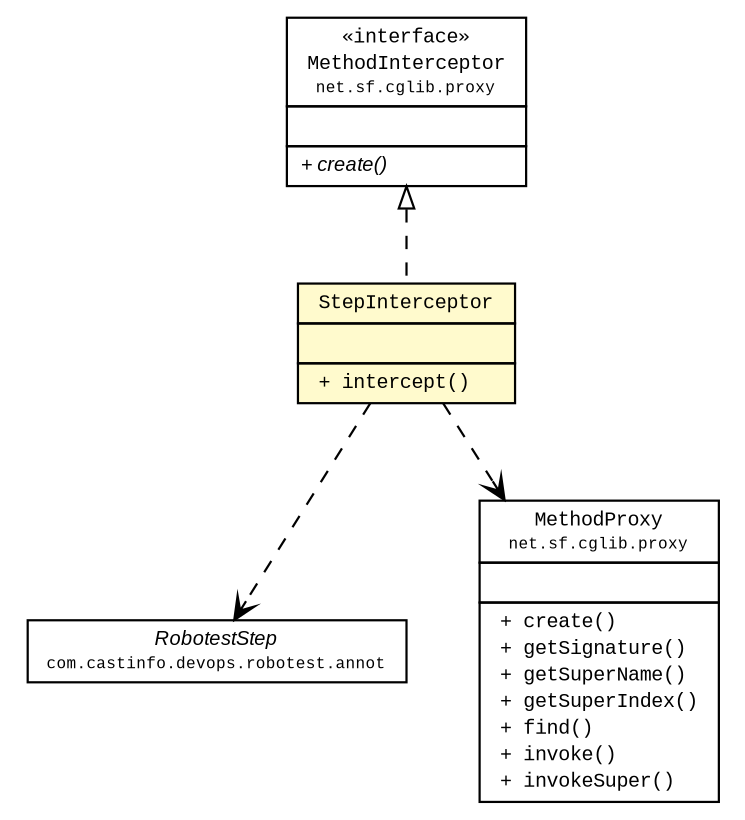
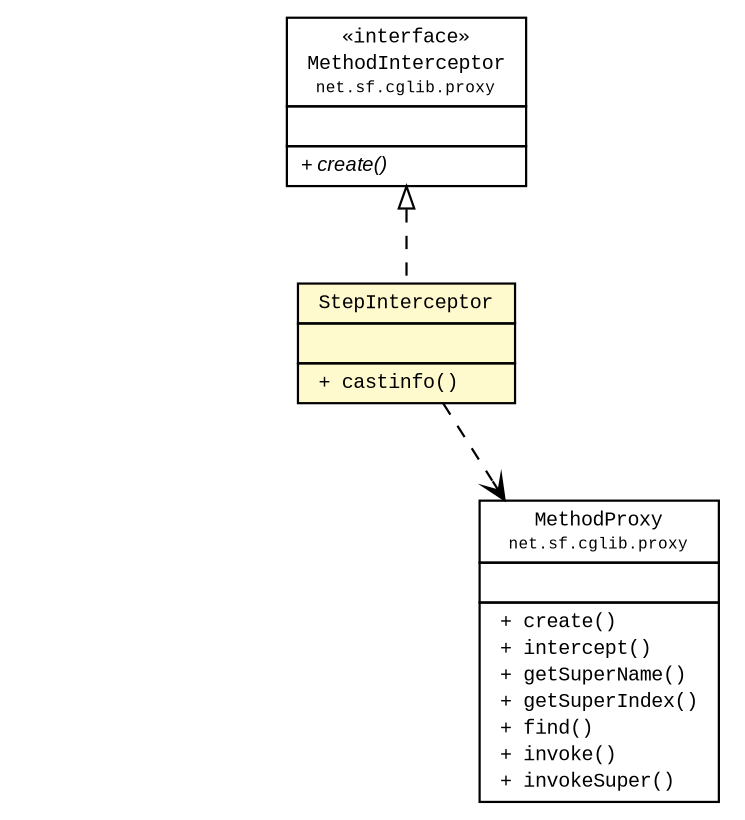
node "StepInterceptor": text "+ intercept()" -> "+ castinfo()"
node "MethodProxy": text "+ getSignature()" -> "+ intercept()"
node "RobotestStep": removed
